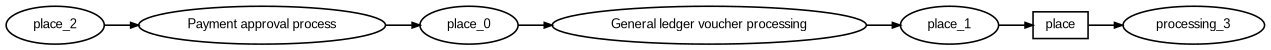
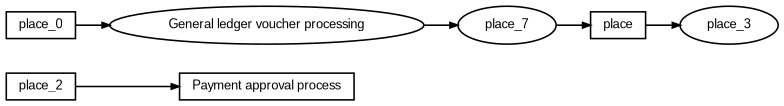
node "place_2": shape ellipse -> box
node "Payment approval process": shape ellipse -> box
edge "Payment approval process" -> "place_0": removed
node "place_0": shape ellipse -> box
node "place_1": label "place_1" -> "place_7"
node "processing_3": label "processing_3" -> "place_3"
